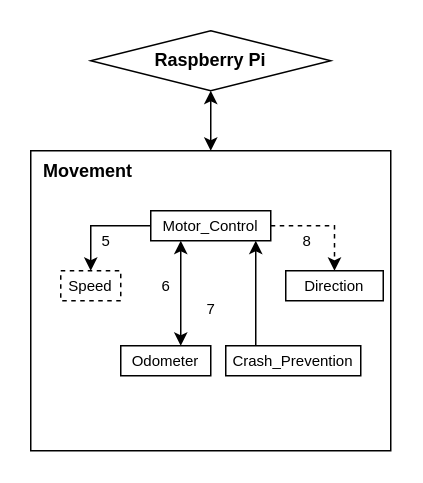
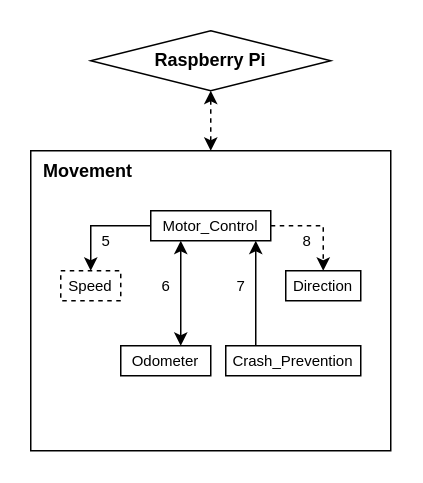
edge "Raspberry Pi" -- "Movement": style solid -> dashed
node "Direction": size 98x30 -> 75x30
node "7": moved (211, 308) -> (241, 286)
